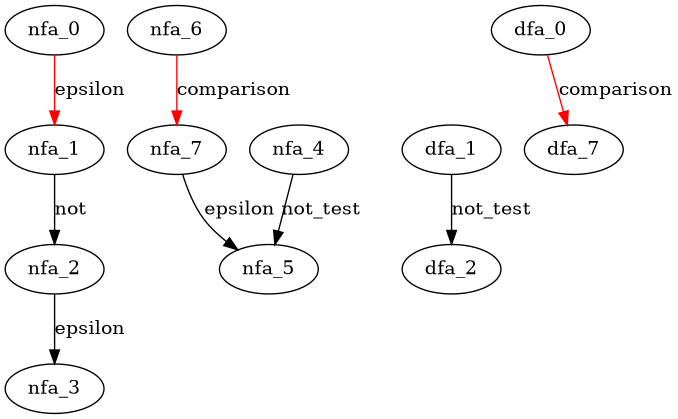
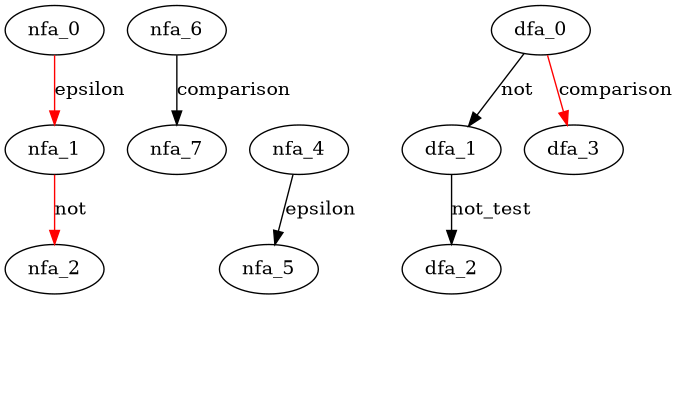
edge "nfa_6" -> "nfa_7": color red -> black
edge "dfa_0" -> "dfa_1": added, label "not"
node "dfa_7": label "dfa_7" -> "dfa_3"
edge "nfa_1" -> "nfa_2": color black -> red
edge "nfa_4" -> "nfa_5": label "not_test" -> "epsilon"
edge "nfa_7" -> "nfa_5": removed, label "epsilon"
node "nfa_3": removed
